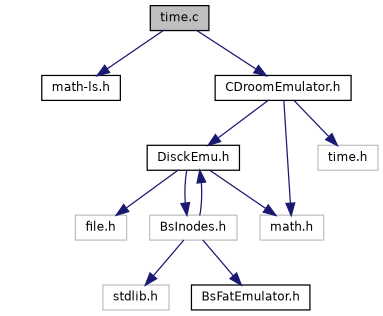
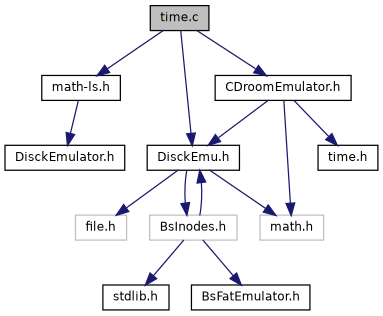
edge "time.c" -> "DisckEmu.h": added
node "DisckEmulator.h": added
node "time.h": color grey75 -> black
node "stdlib.h": color grey75 -> black
